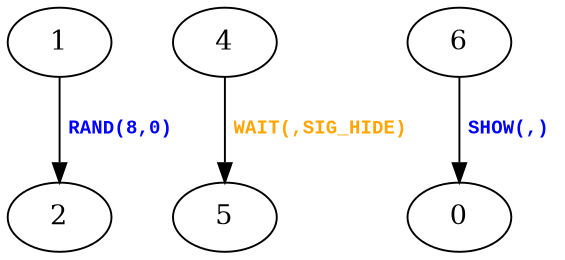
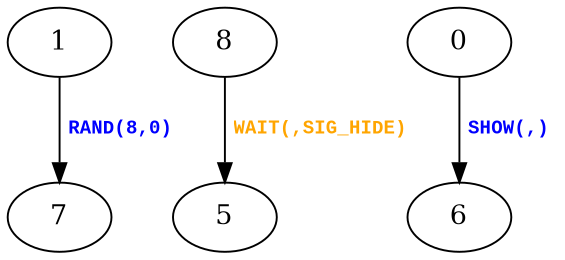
node "4": label "4" -> "8"
edge "6" -> "0": reversed
node "2": label "2" -> "7"
